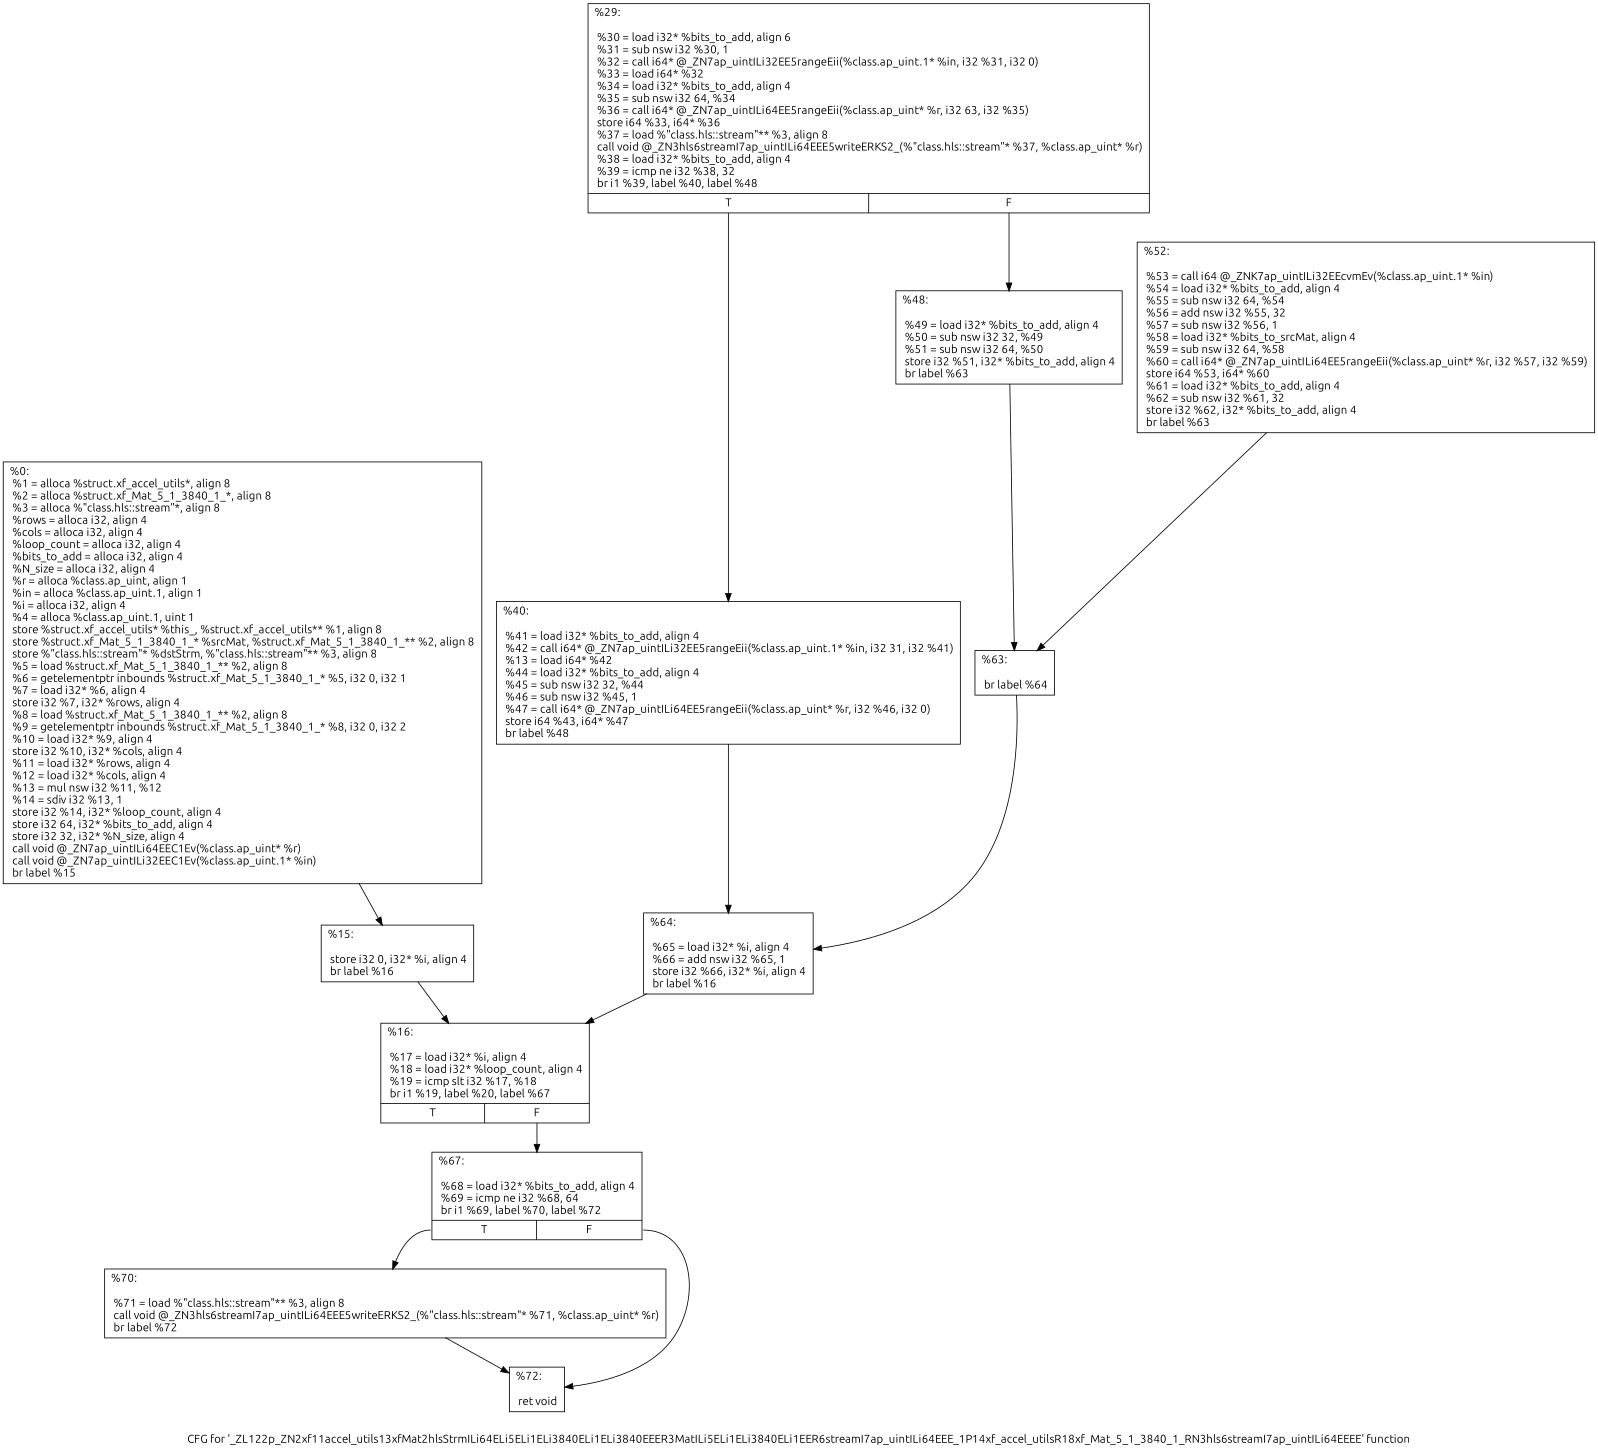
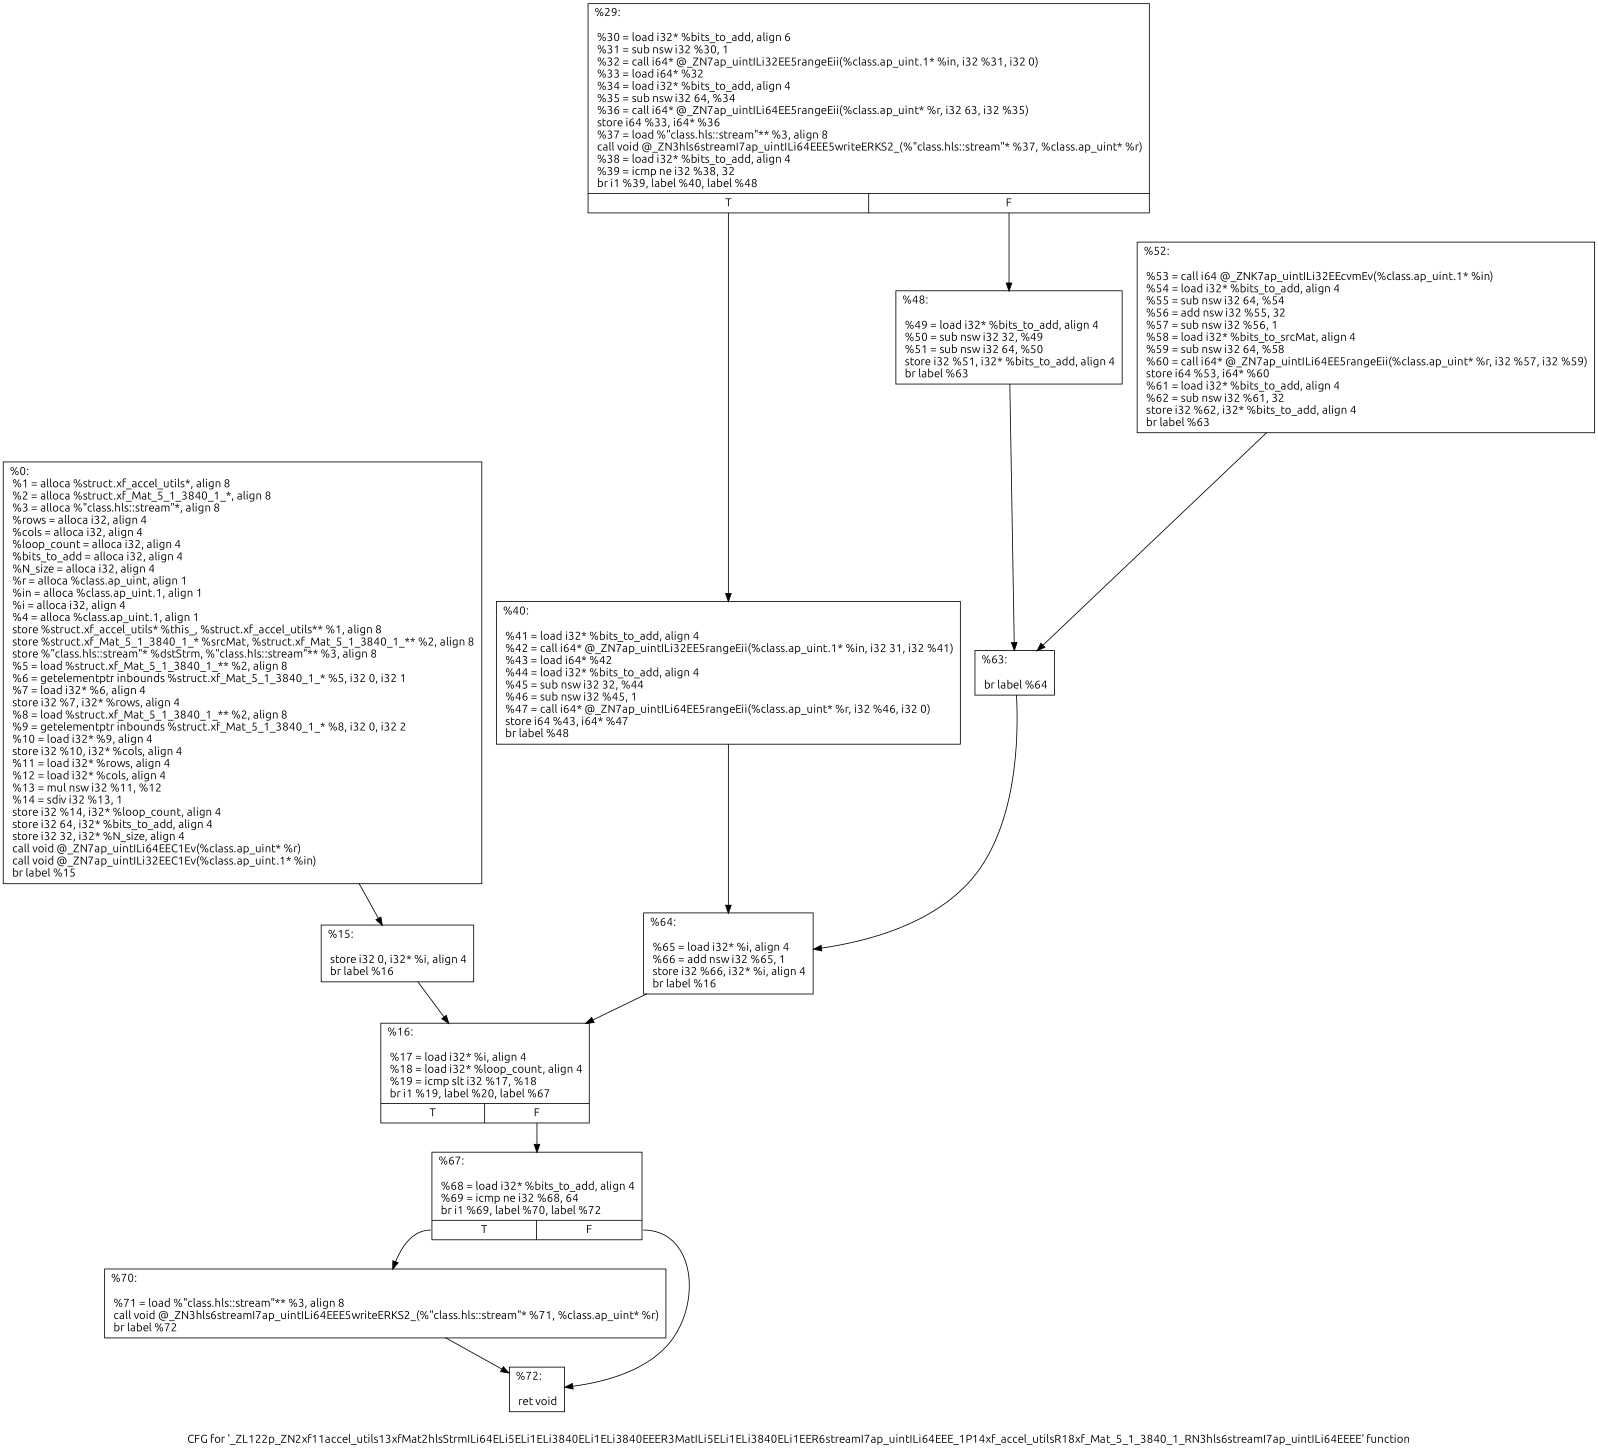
node "%0:": text "%4 = alloca %class.ap_uint.1, uint 1" -> "%4 = alloca %class.ap_uint.1, align 1"
node "%40:": text "%13 = load i64* %42" -> "%43 = load i64* %42"
